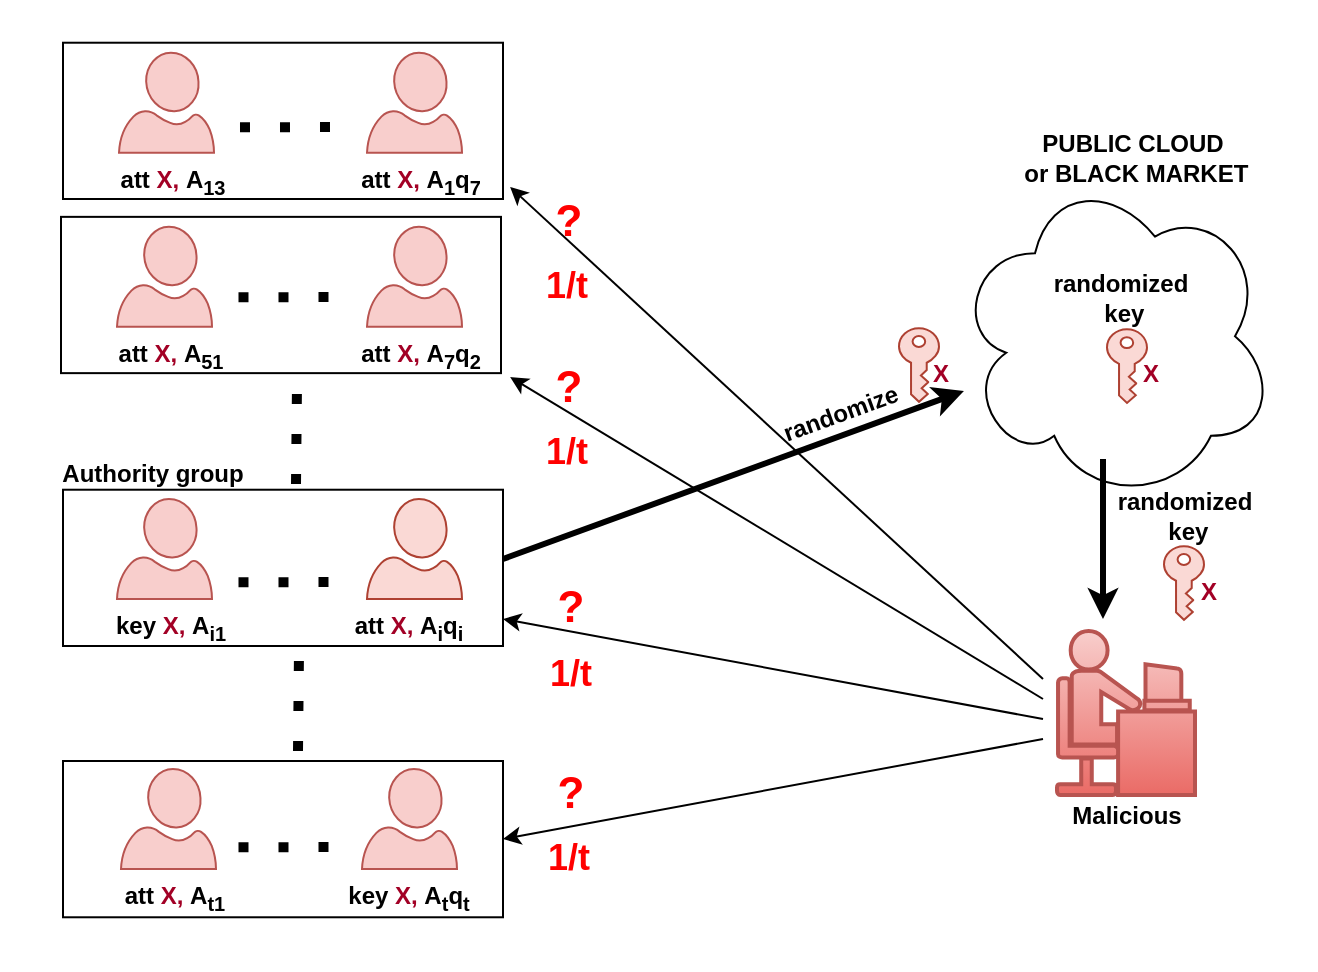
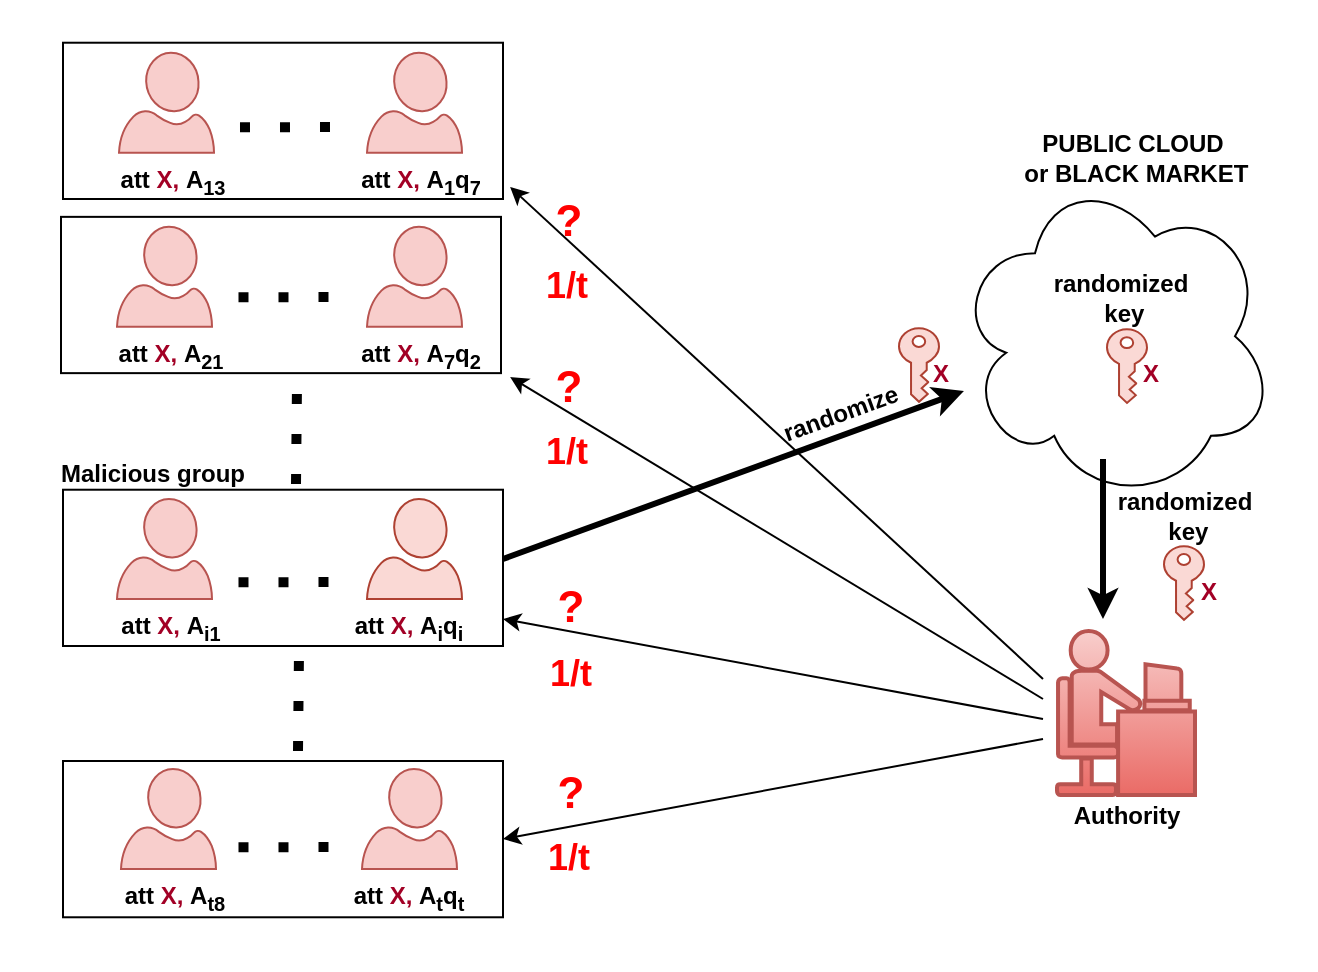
node "att X, A51": label "att X, A51" -> "att X, A21"
node "Authority group": label "Authority group" -> "Malicious group"
node "key X, Ai1": label "key X, Ai1" -> "att X, Ai1"
node "Malicious": label "Malicious" -> "Authority"
node "att X, At1": label "att X, At1" -> "att X, At8"
node "key X, Atqt": label "key X, Atqt" -> "att X, Atqt"
